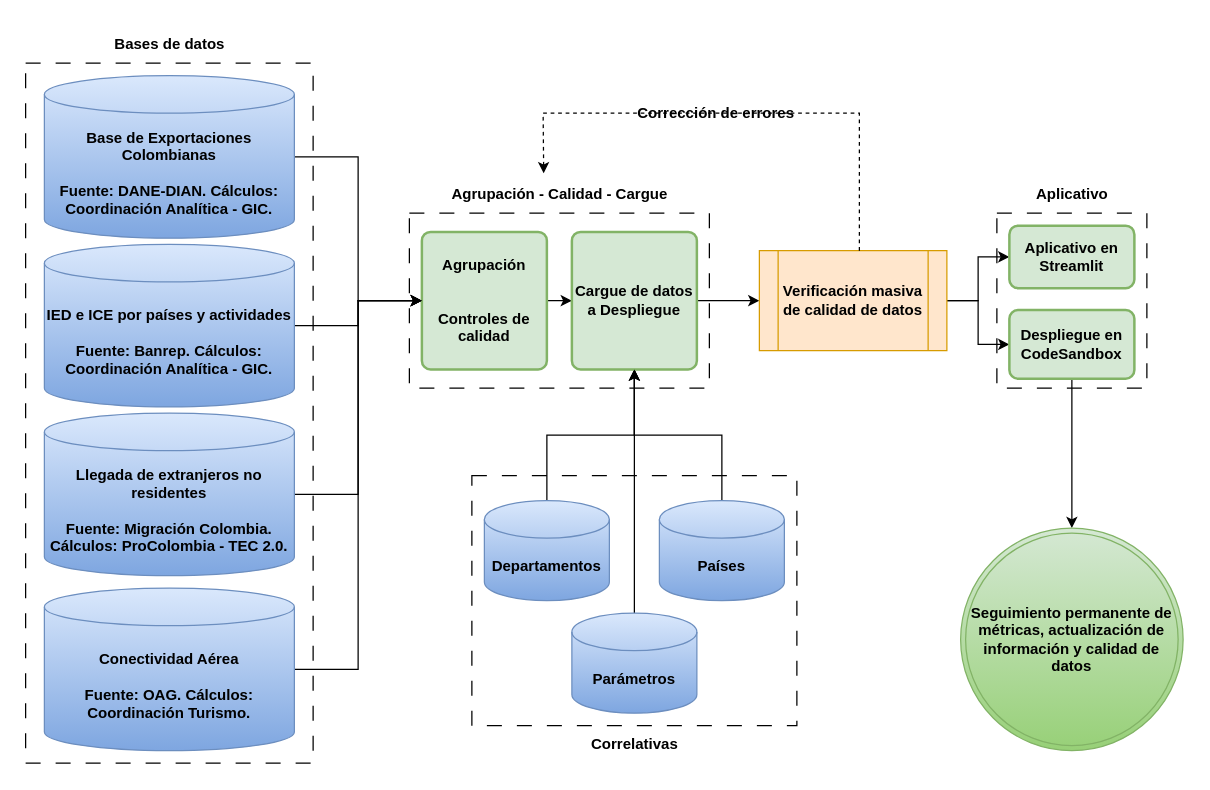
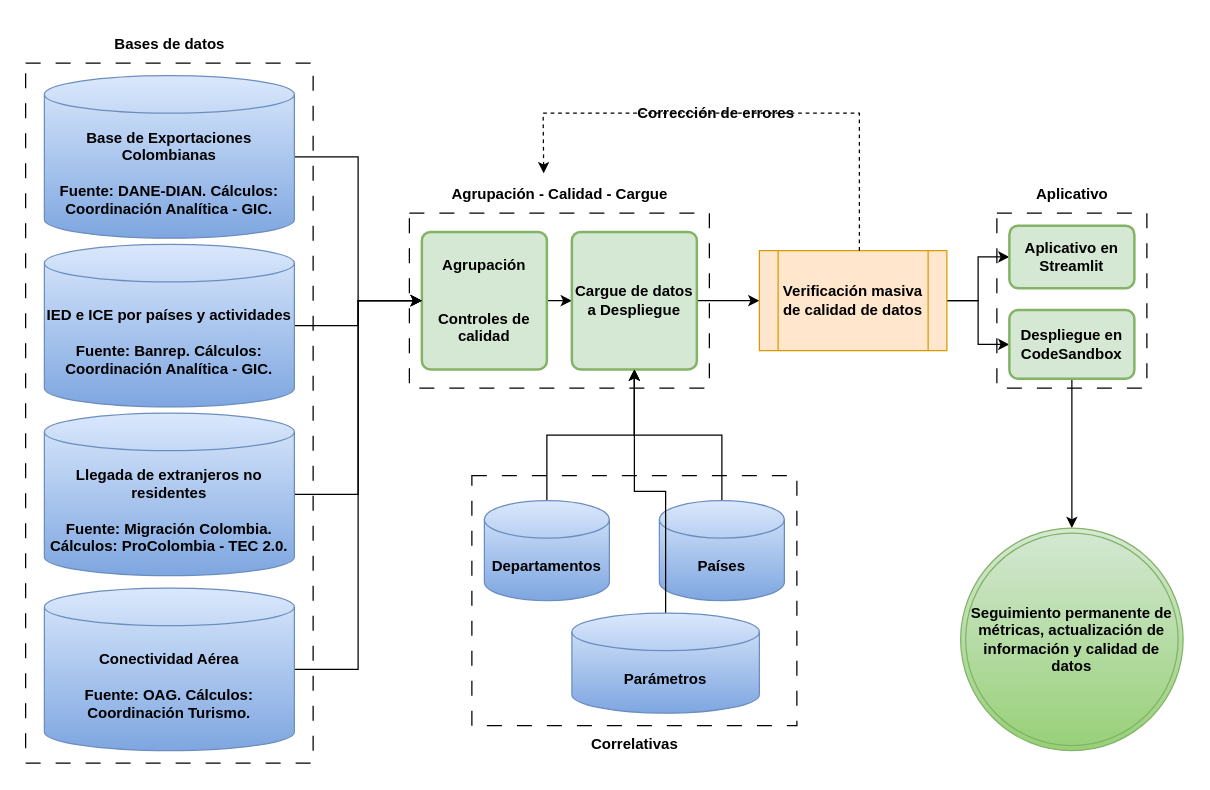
node "Parámetros": size 125x100 -> 188x100
